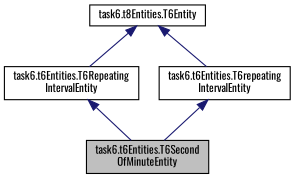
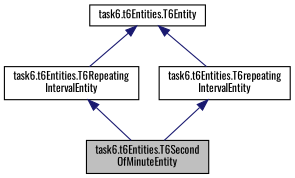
node "task6.t8Entities.T6Entity": label "task6.t8Entities.T6Entity" -> "task6.t6Entities.T6Entity"
